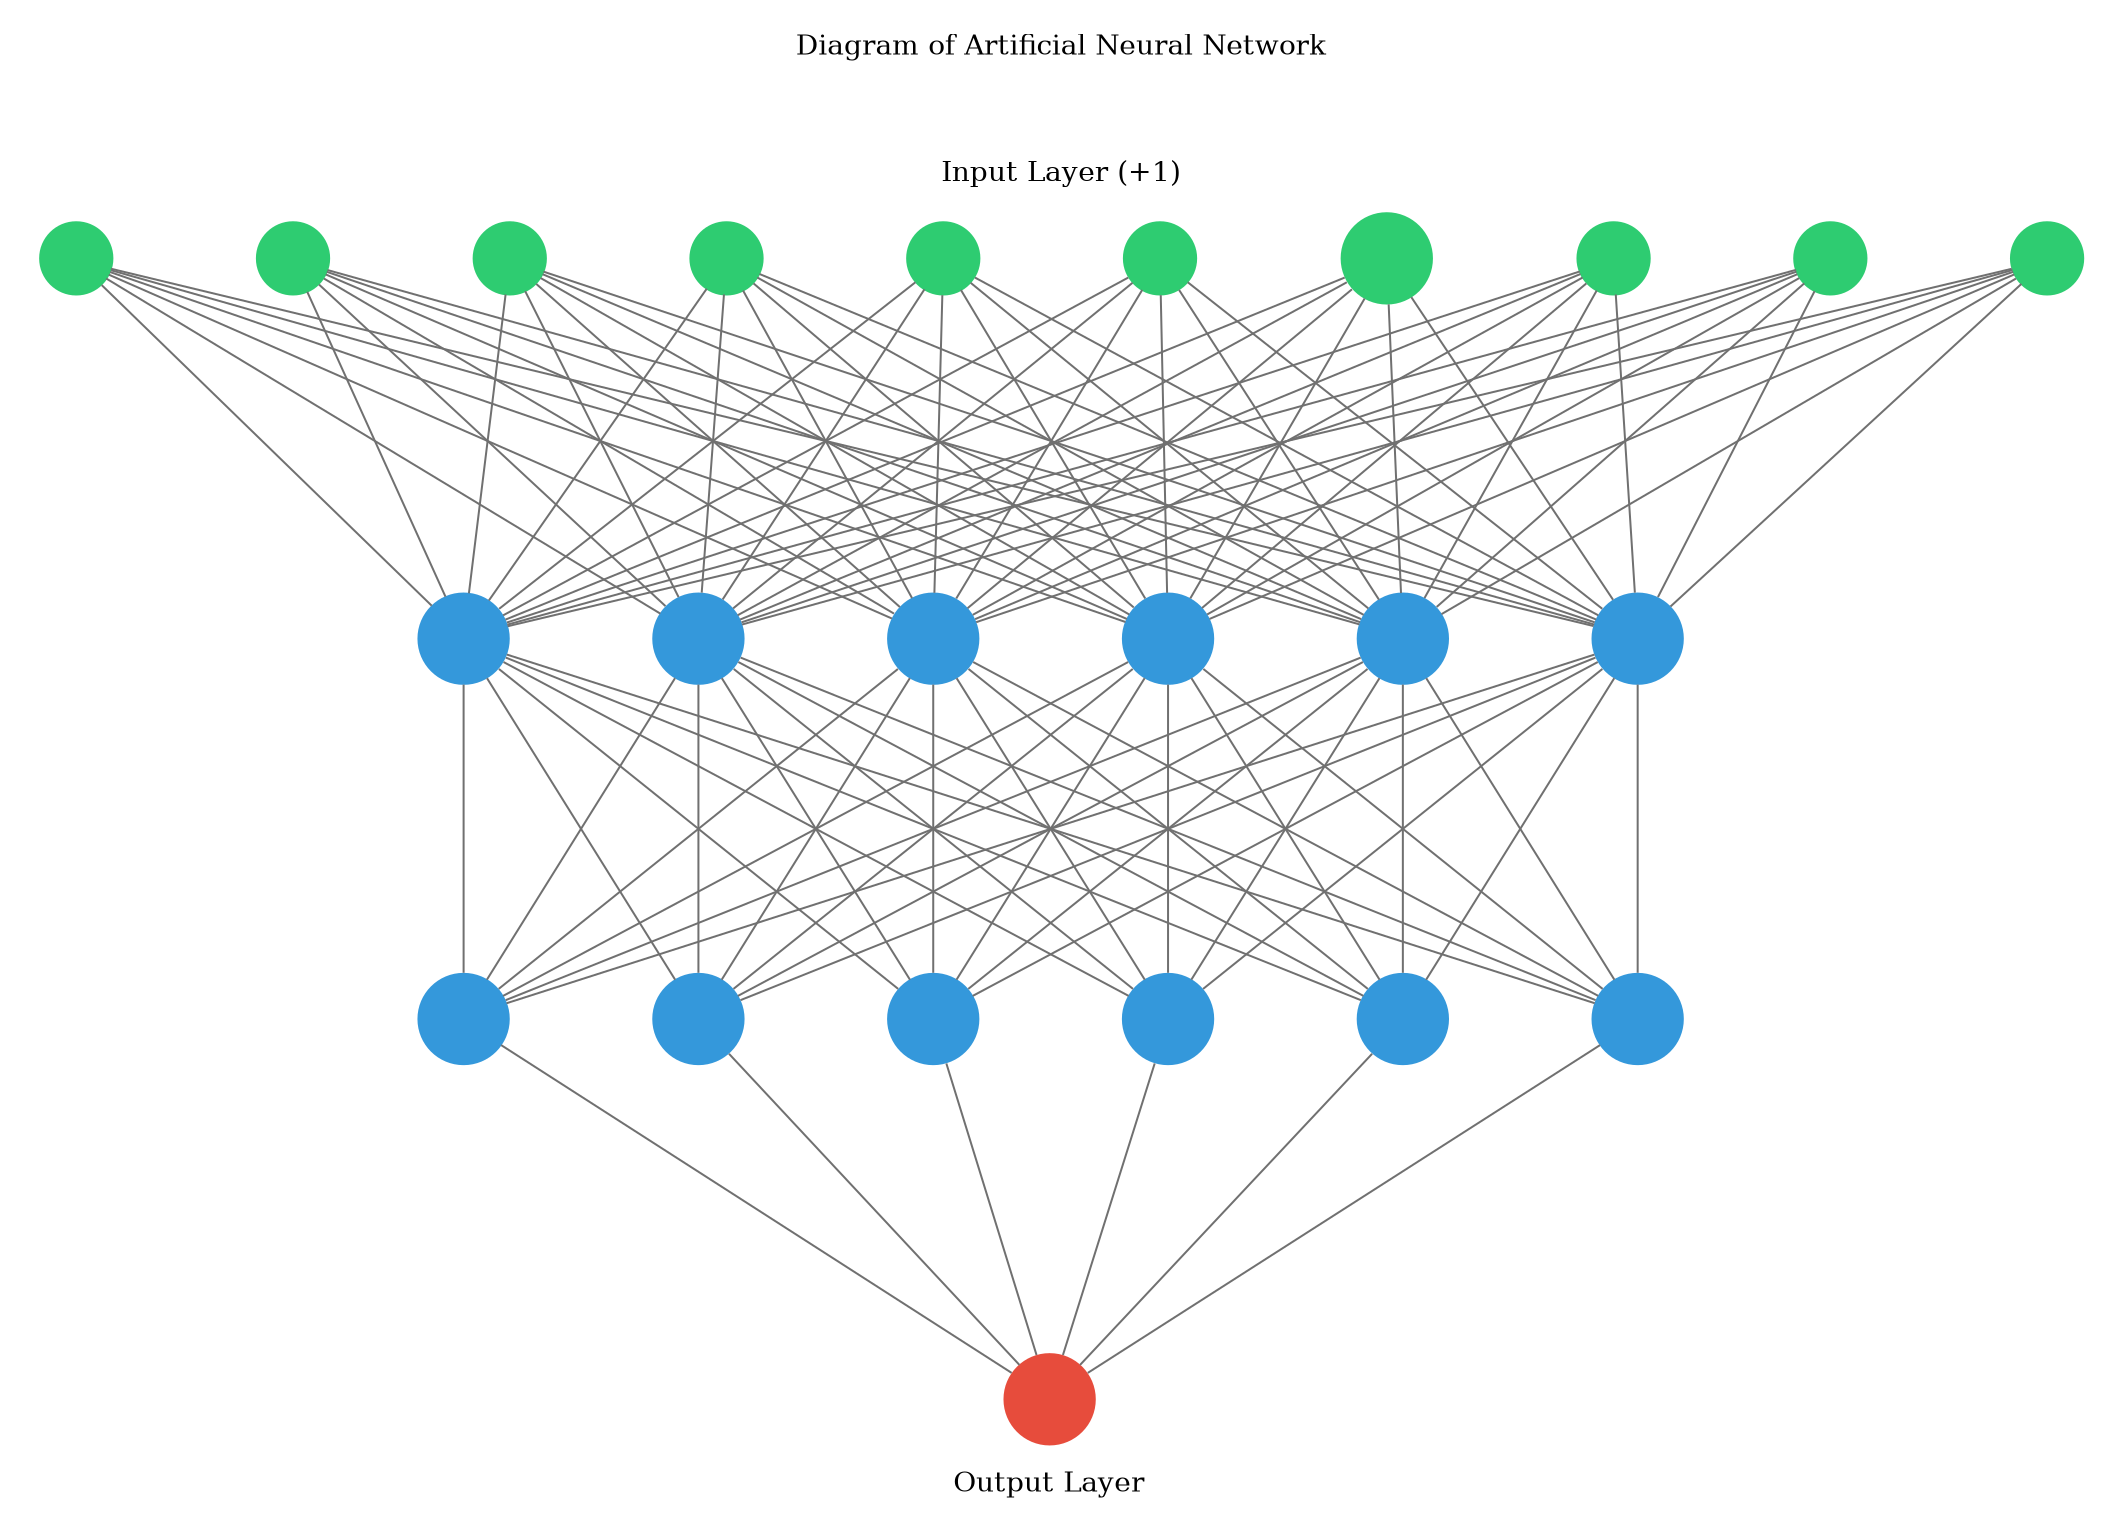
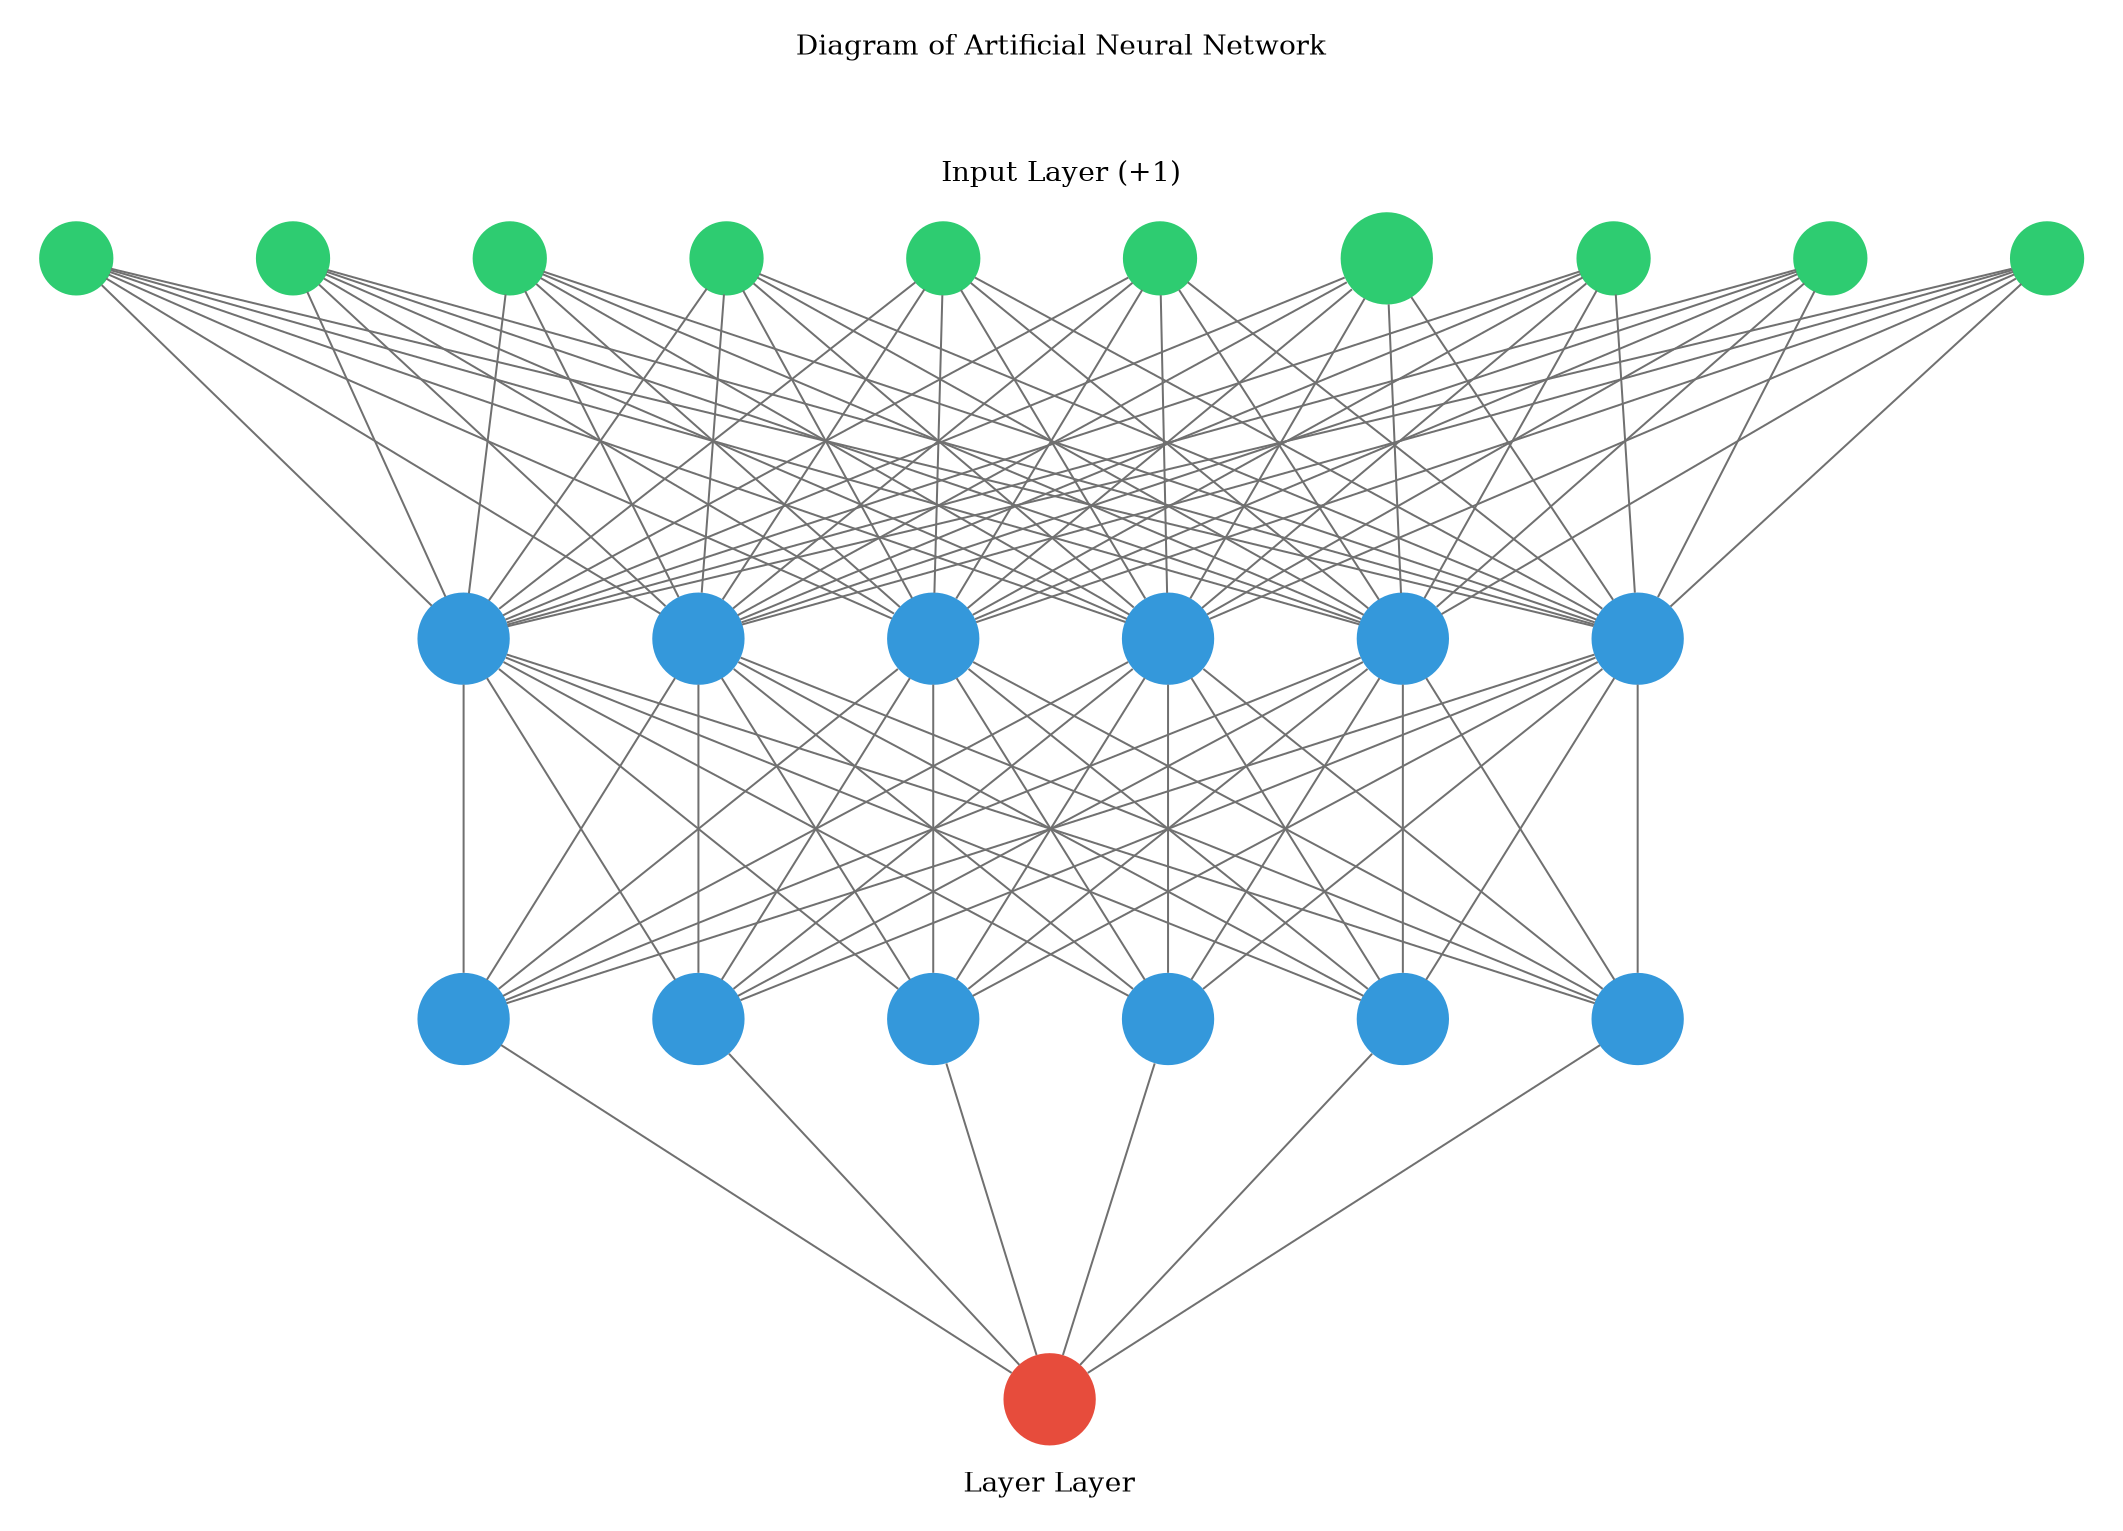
cluster "Output Layer": label "Output Layer" -> "Layer Layer"
